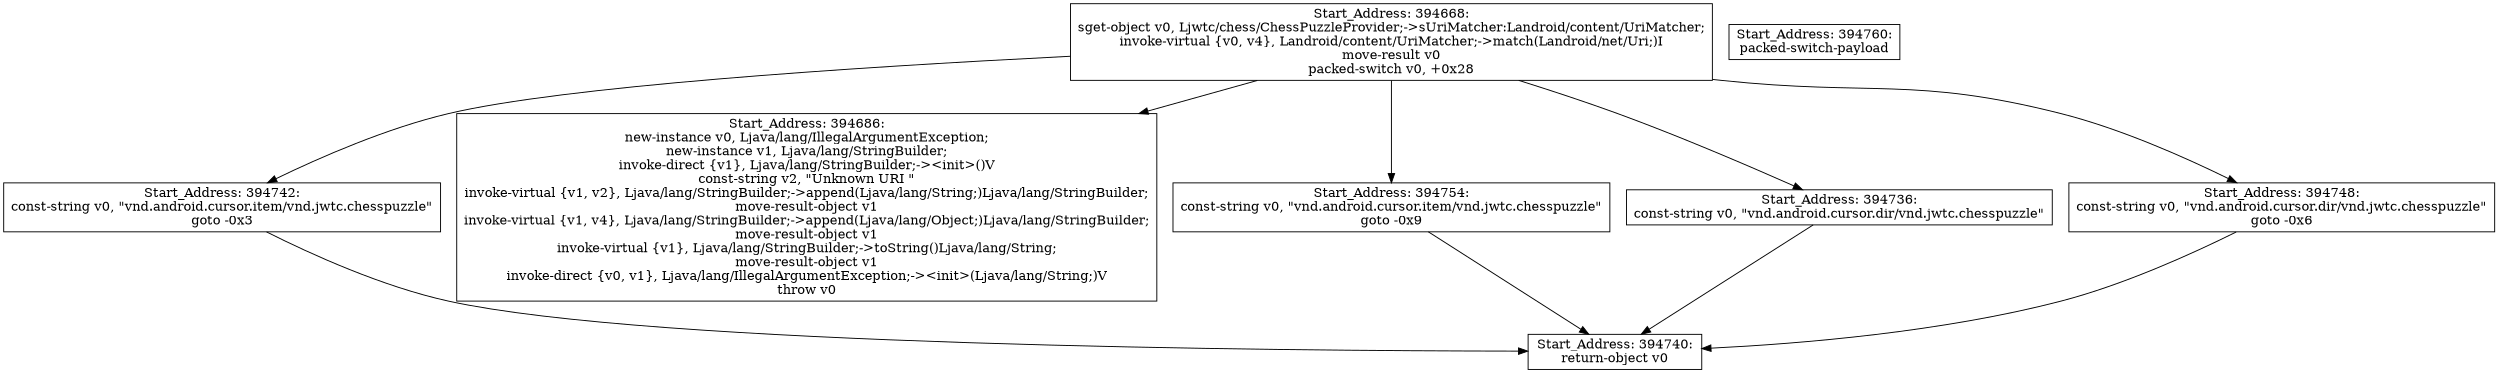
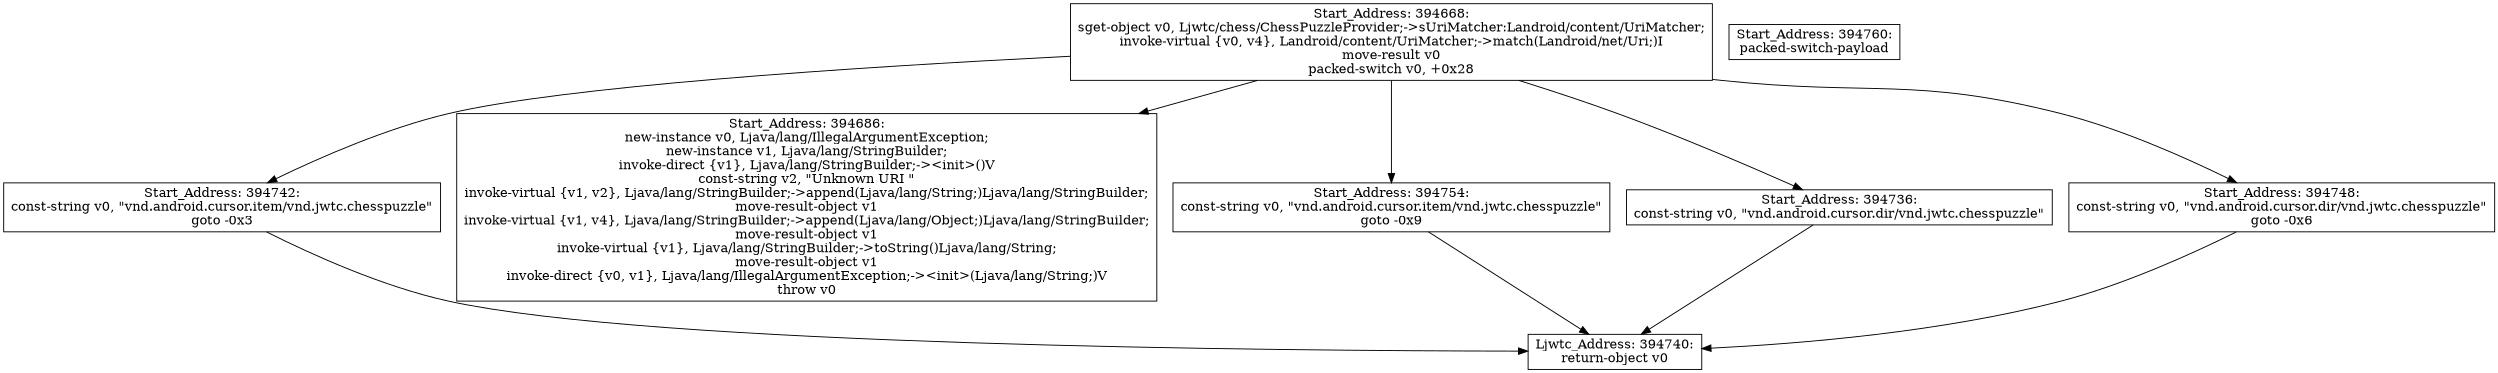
node "Start_Address: 394740: return-object v0": label "Start_Address: 394740: return-object v0" -> "Ljwtc_Address: 394740: return-object v0"
